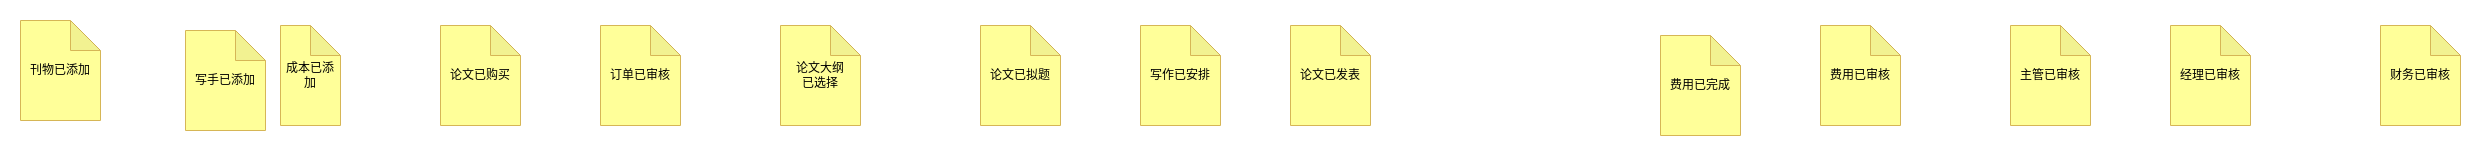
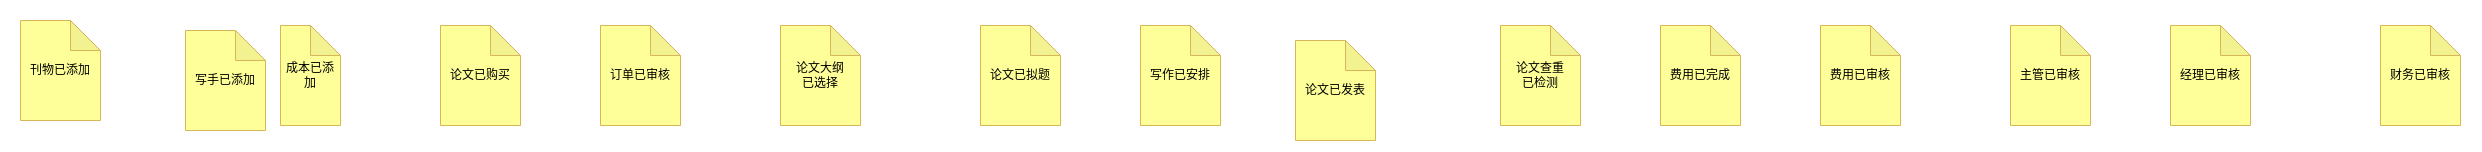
node "论文已发表": moved (1331, 76) -> (1336, 91)
node "论文查重 已检测": added
node "费用已完成": moved (1701, 86) -> (1701, 76)
